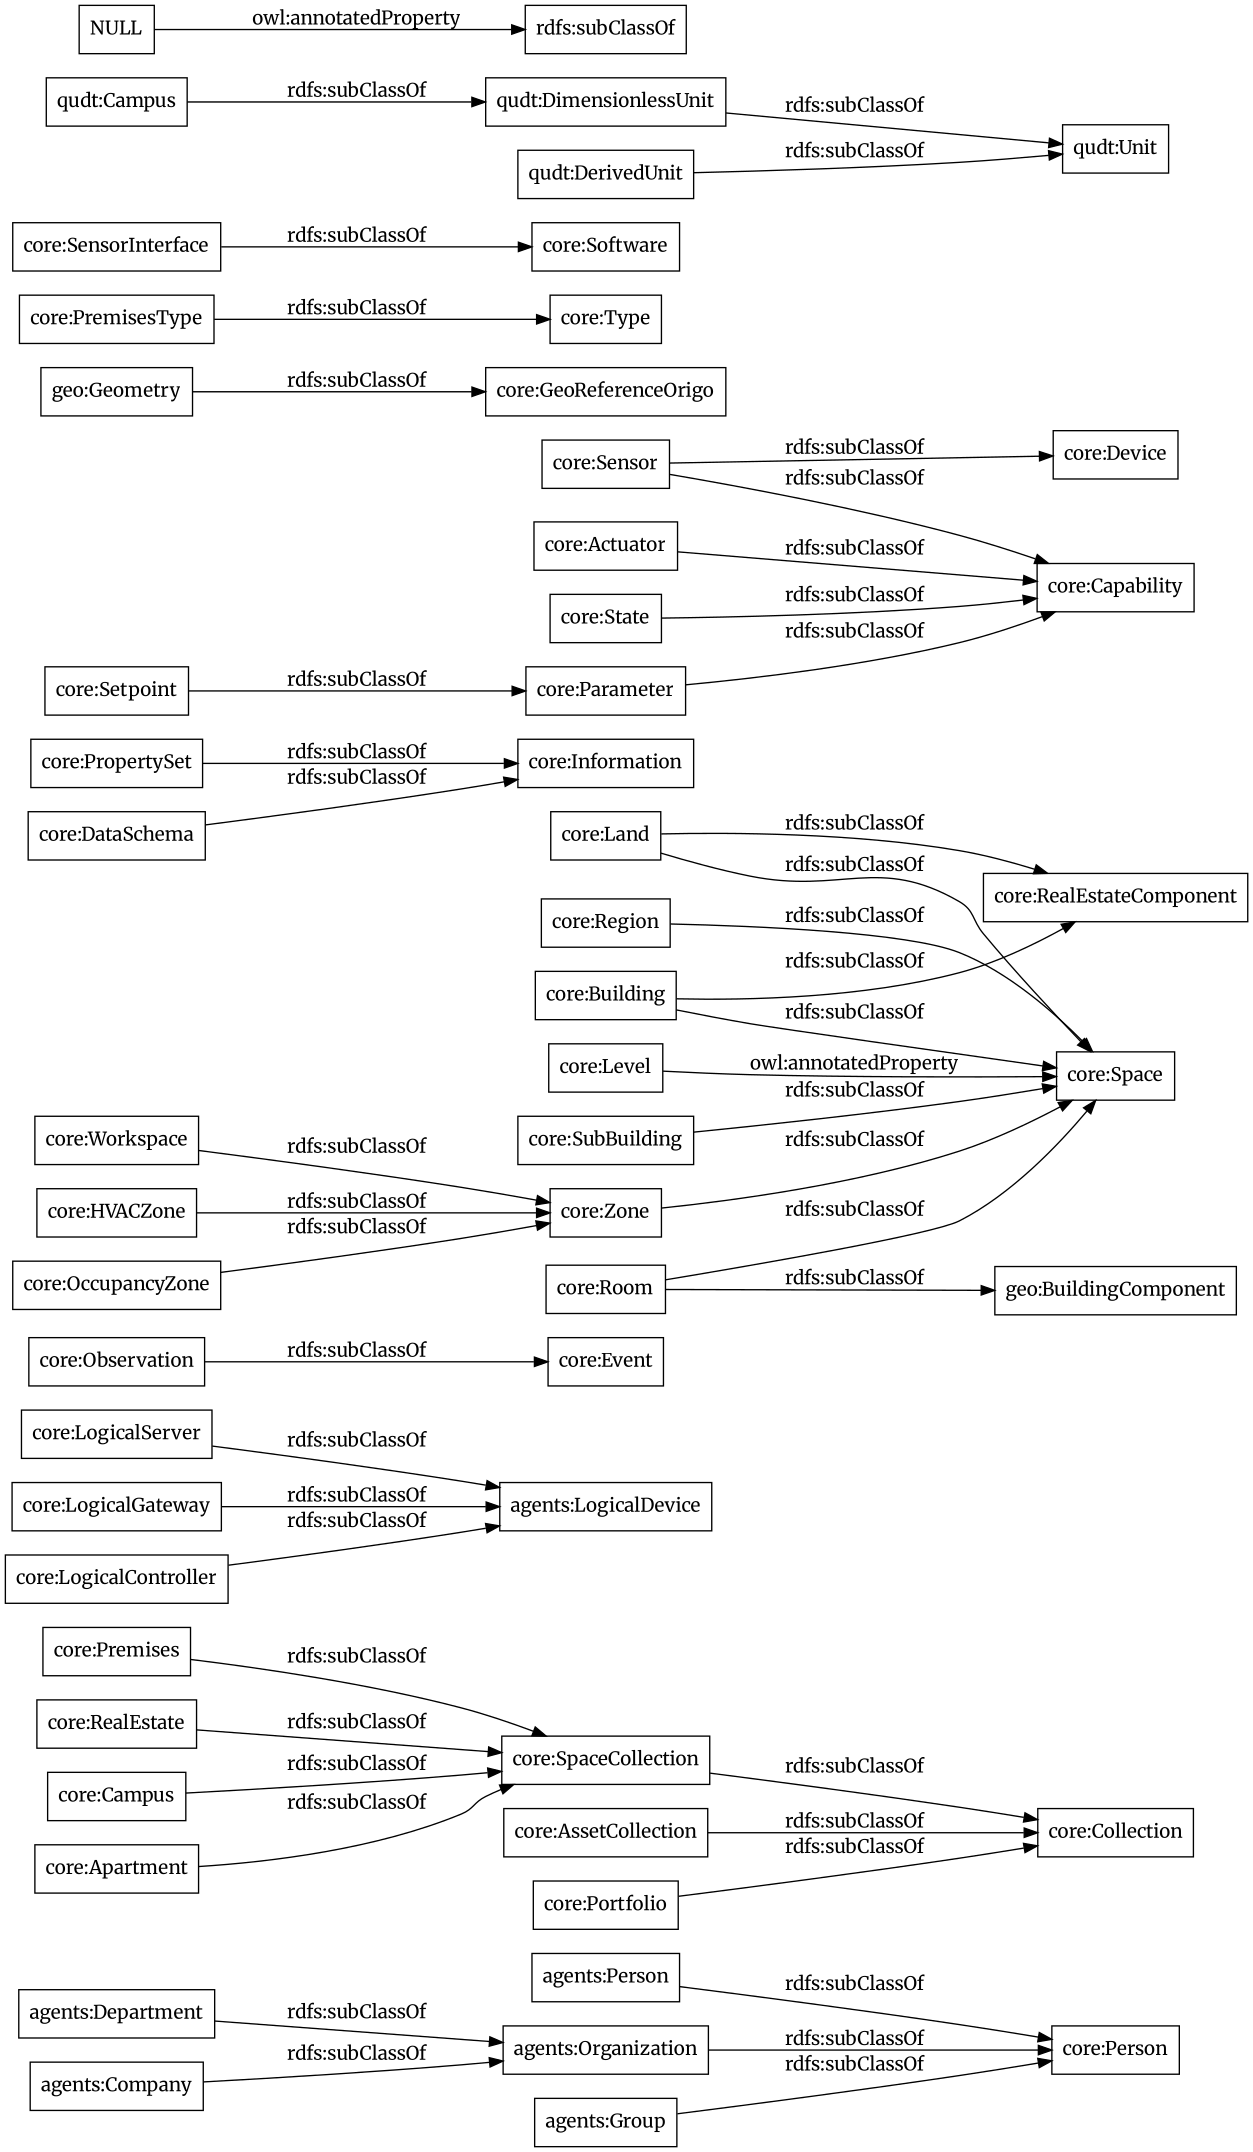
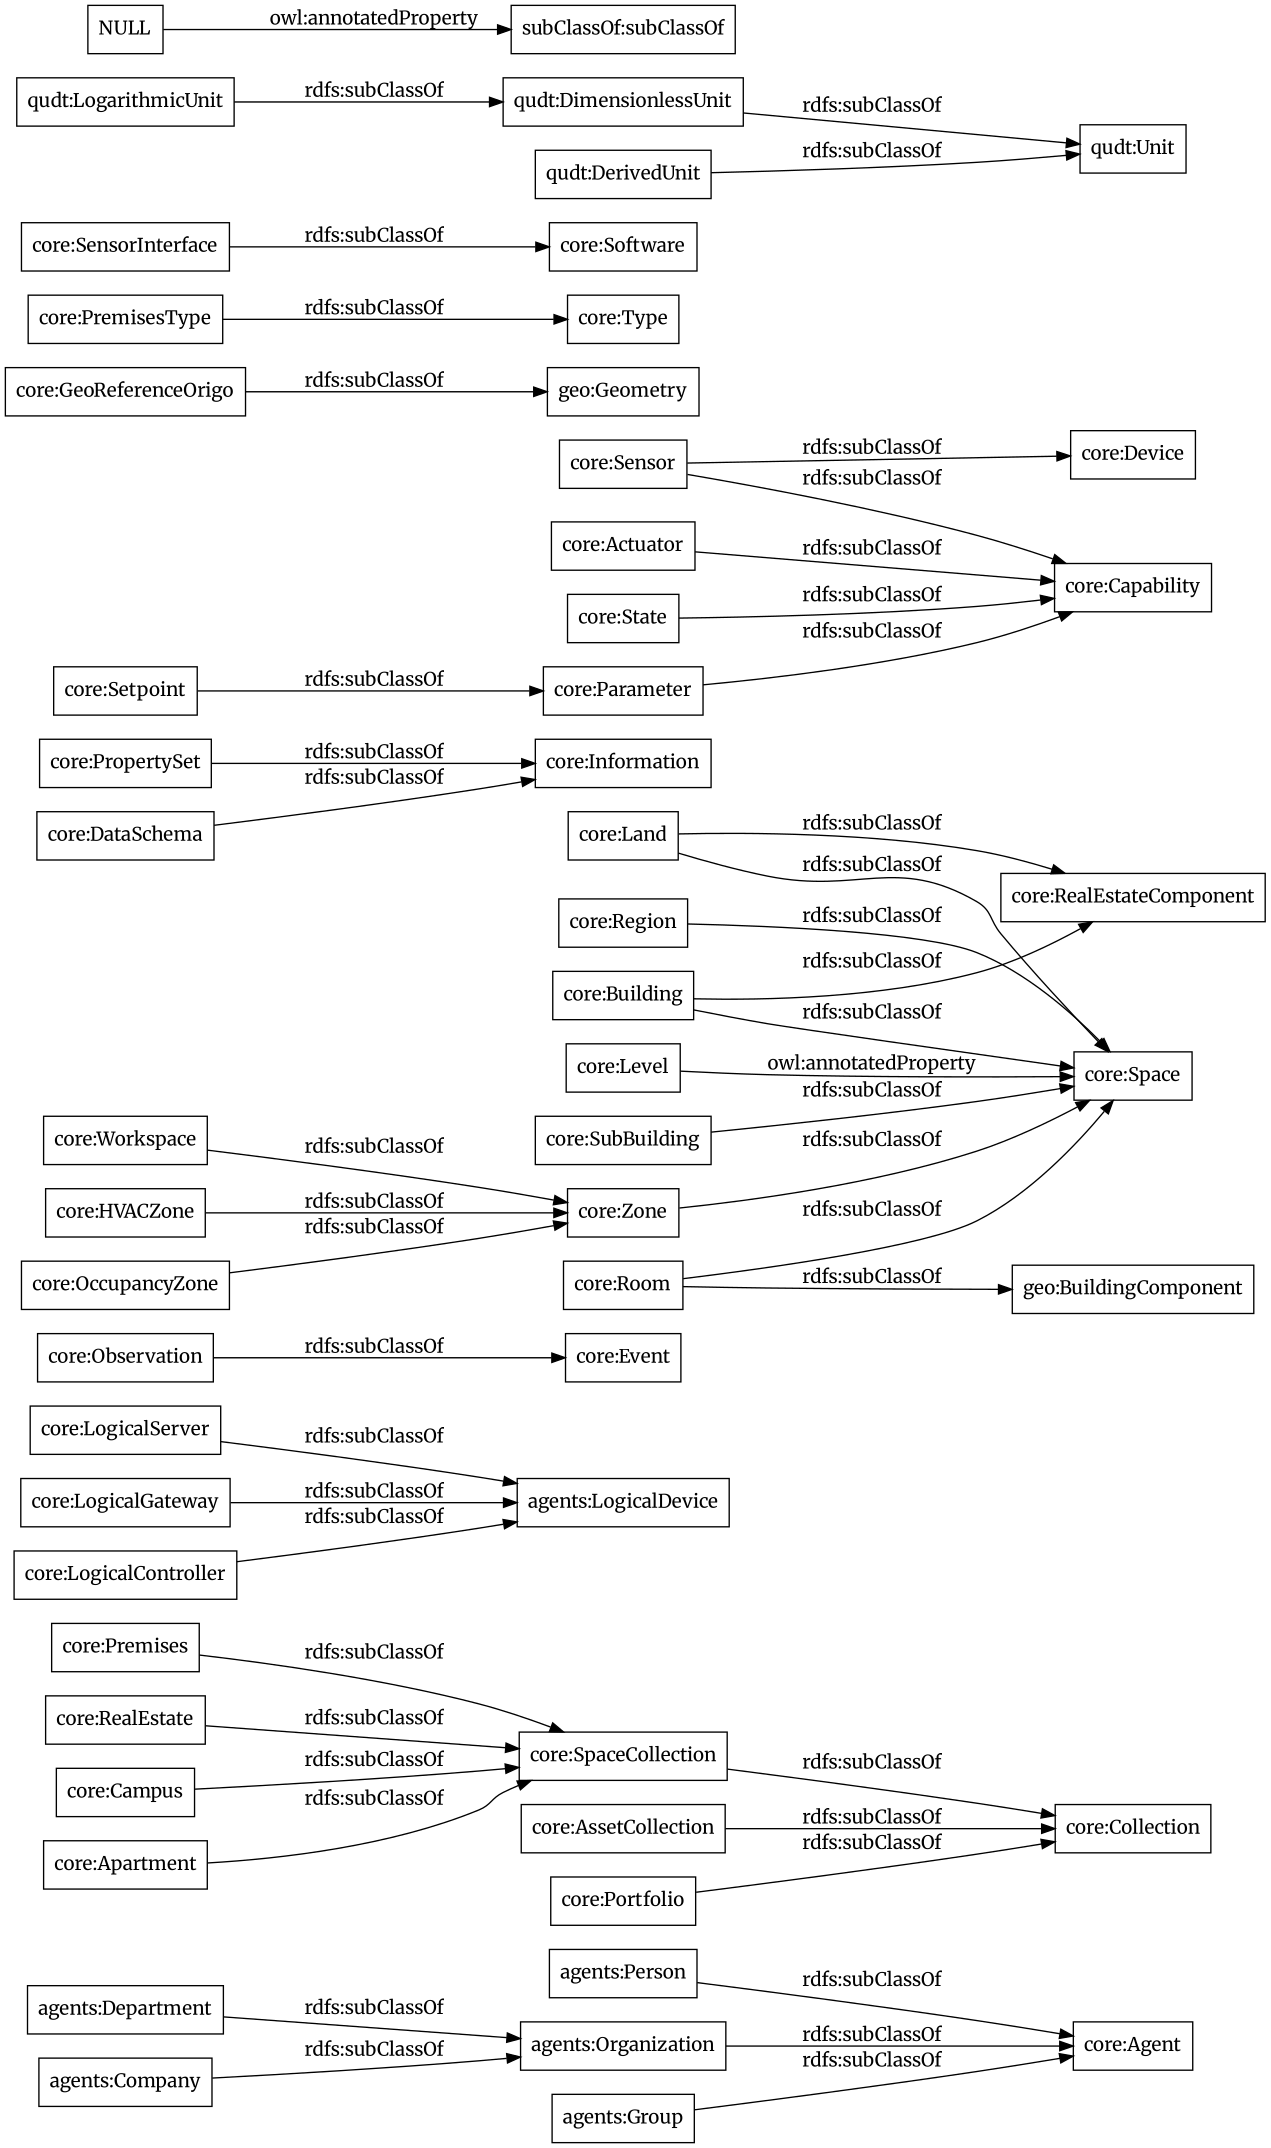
node "rdfs:subClassOf": label "rdfs:subClassOf" -> "subClassOf:subClassOf"
node "qudt:Campus": label "qudt:Campus" -> "qudt:LogarithmicUnit"
edge "geo:Geometry" -> "core:GeoReferenceOrigo": reversed
node "core:Person": label "core:Person" -> "core:Agent"
